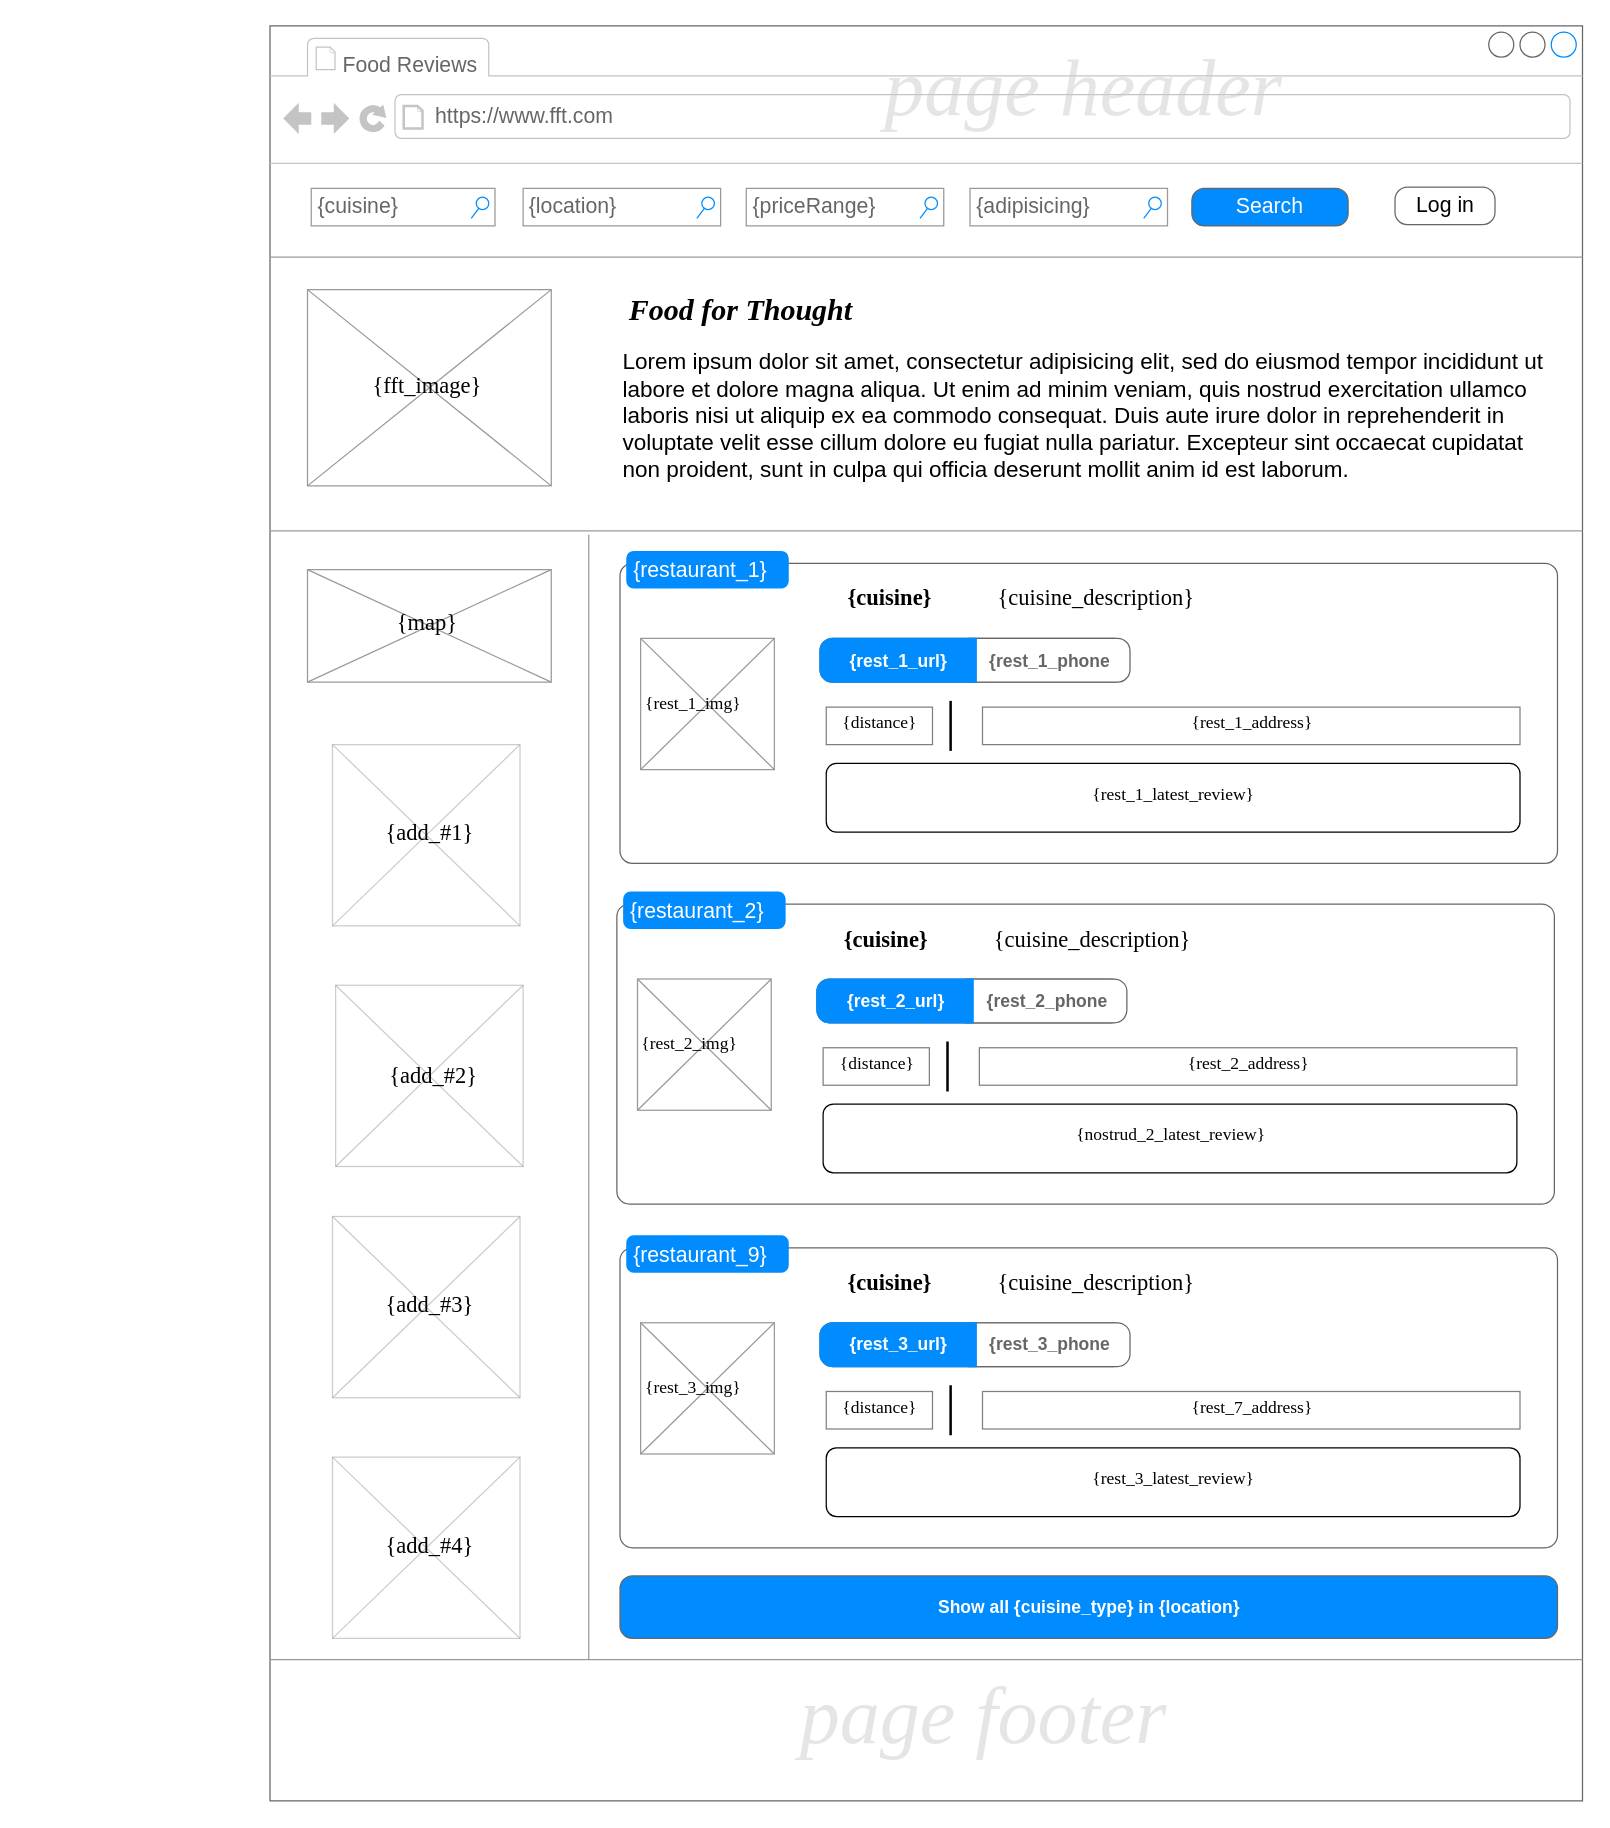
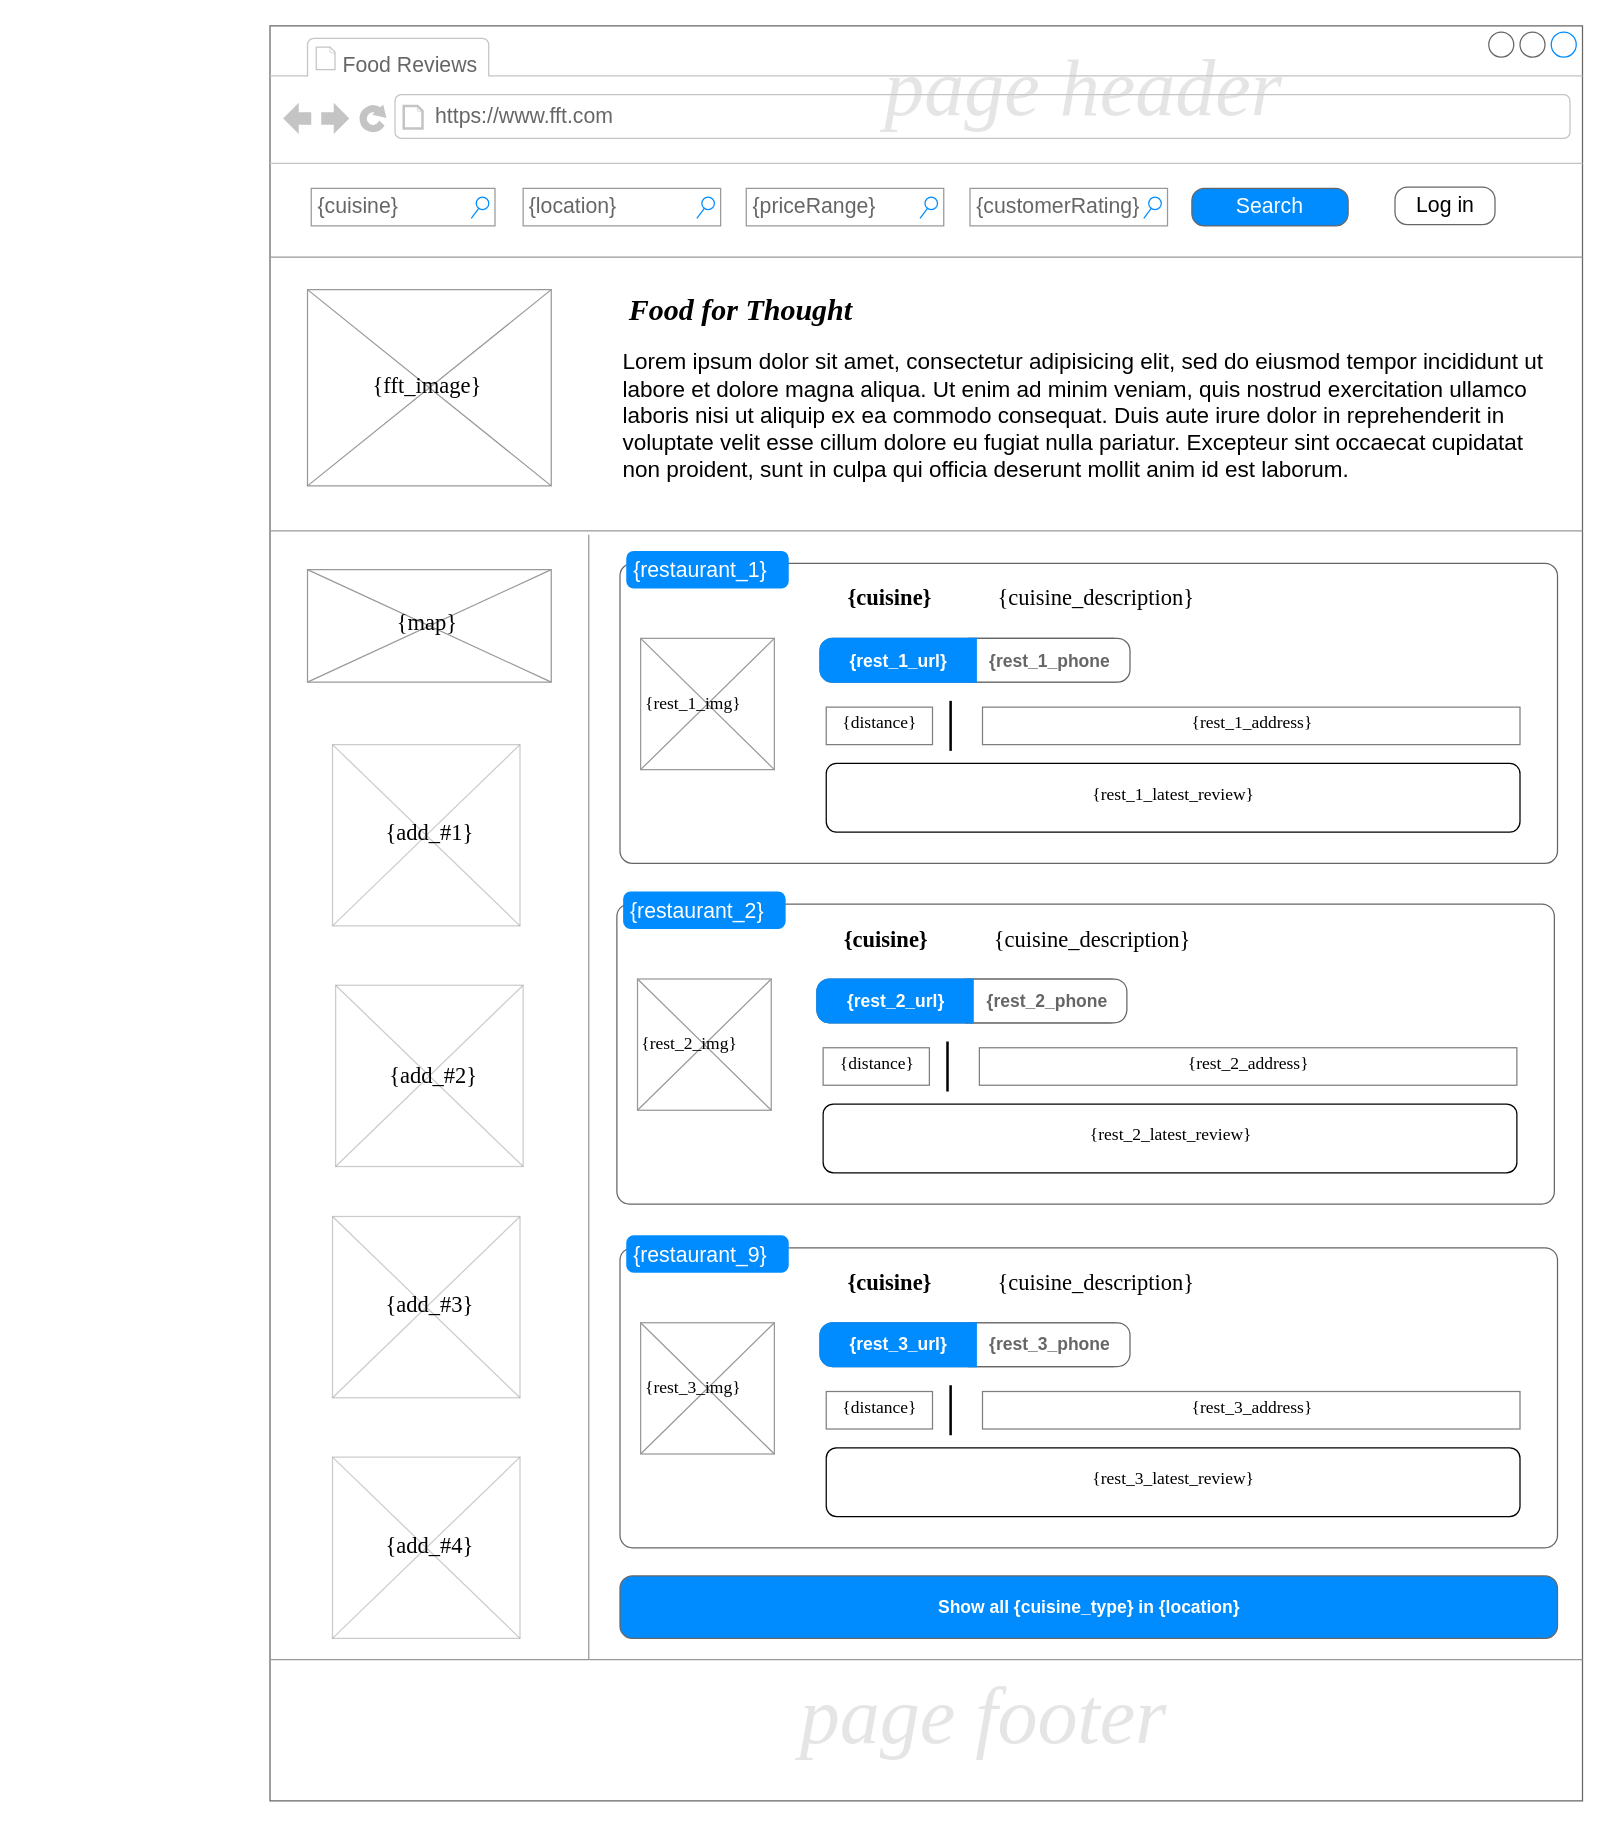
node "{adipisicing}": label "{adipisicing}" -> "{customerRating}"
node "{nostrud_2_latest_review}": label "{nostrud_2_latest_review}" -> "{rest_2_latest_review}"
node "{rest_7_address}": label "{rest_7_address}" -> "{rest_3_address}"
